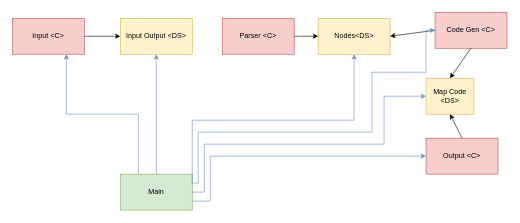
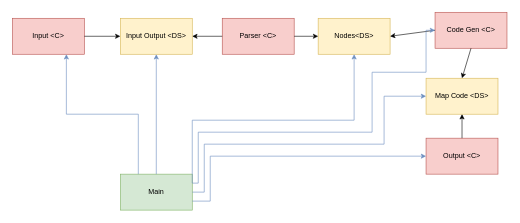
edge "Parser <C>" -> "Input Output <DS>": added
node "Map Code <DS>": size 48x36 -> 72x36
